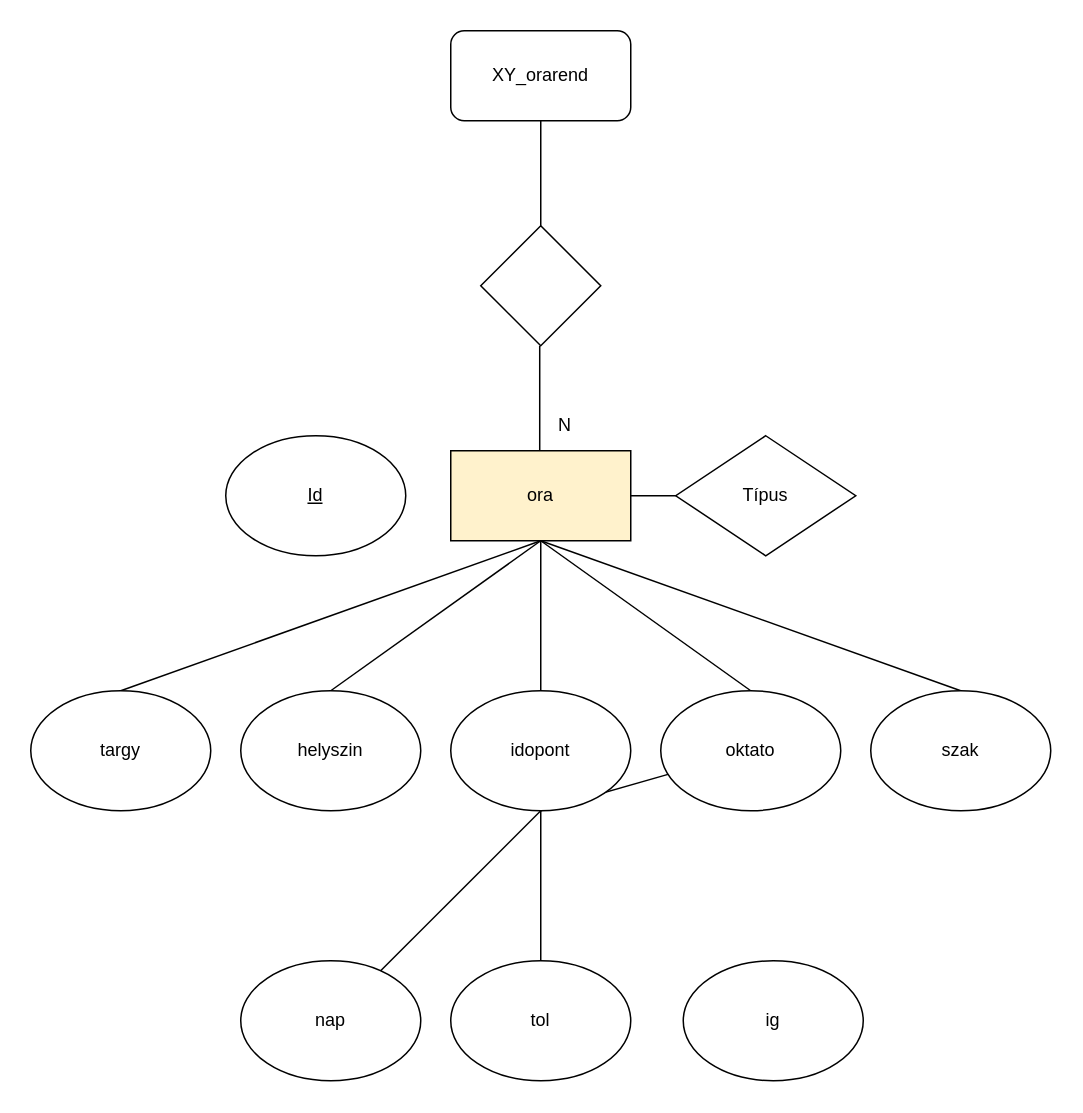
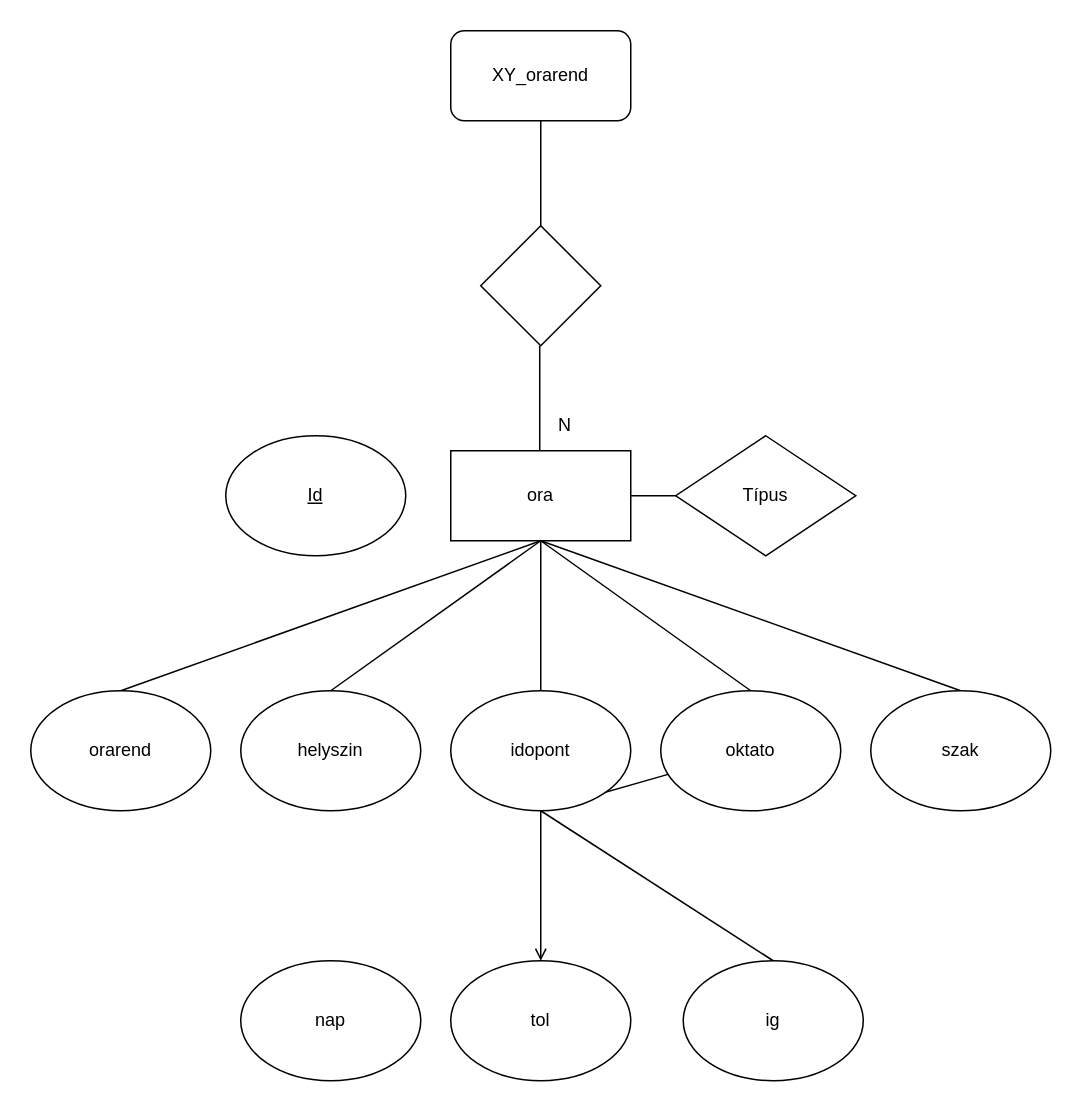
node "ora": fillcolor #fff2cc -> #ffffff
node "targy": label "targy" -> "orarend"
edge "idopont" -- "nap": now "idopont" -- "ig"
edge "idopont" -- "tol": arrowhead none -> open
